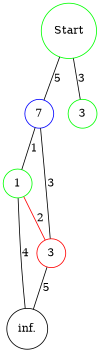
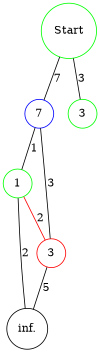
edge "Start" -- "7": label "5" -> "7"
edge "1" -- "inf.": label "4" -> "2"
